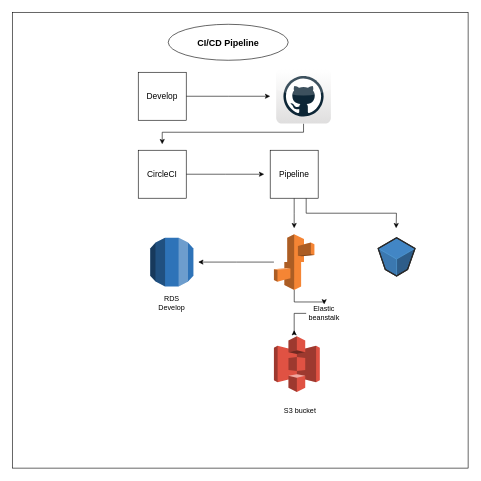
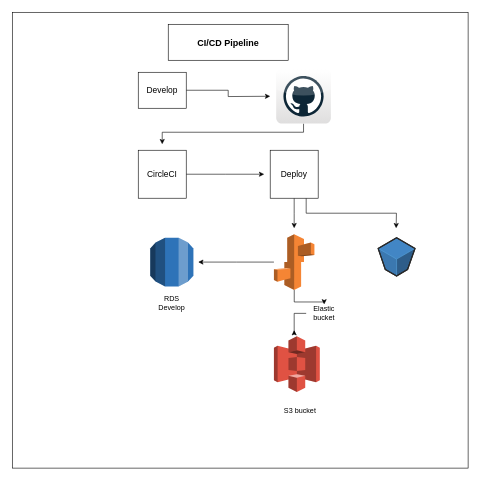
node "CI/CD Pipeline": shape ellipse -> rectangle
node "Develop": size 48x48 -> 48x36
node "Pipeline": label "Pipeline" -> "Deploy"
node "Elastic beanstalk": label "Elastic beanstalk" -> "Elastic bucket"
